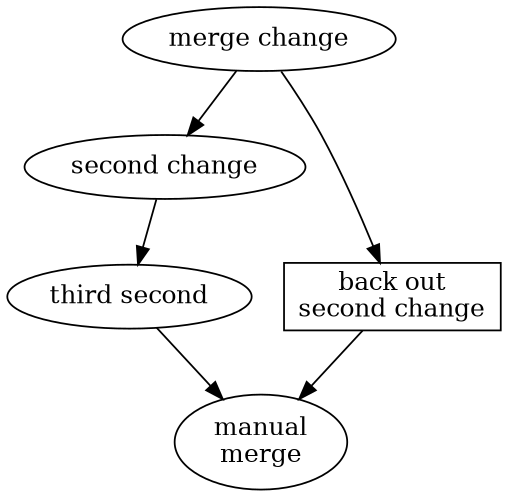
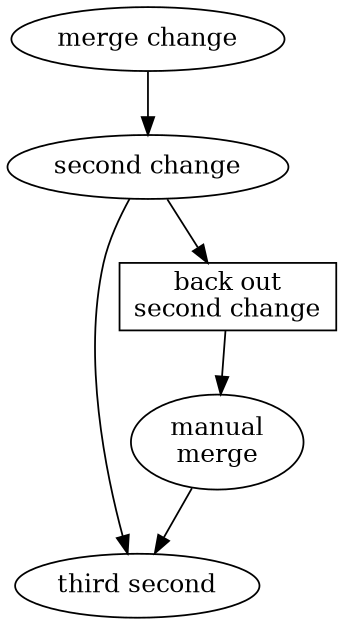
edge "merge change" -> "back out second change": now "second change" -> "back out second change"
edge "third second" -> "manual merge": reversed
